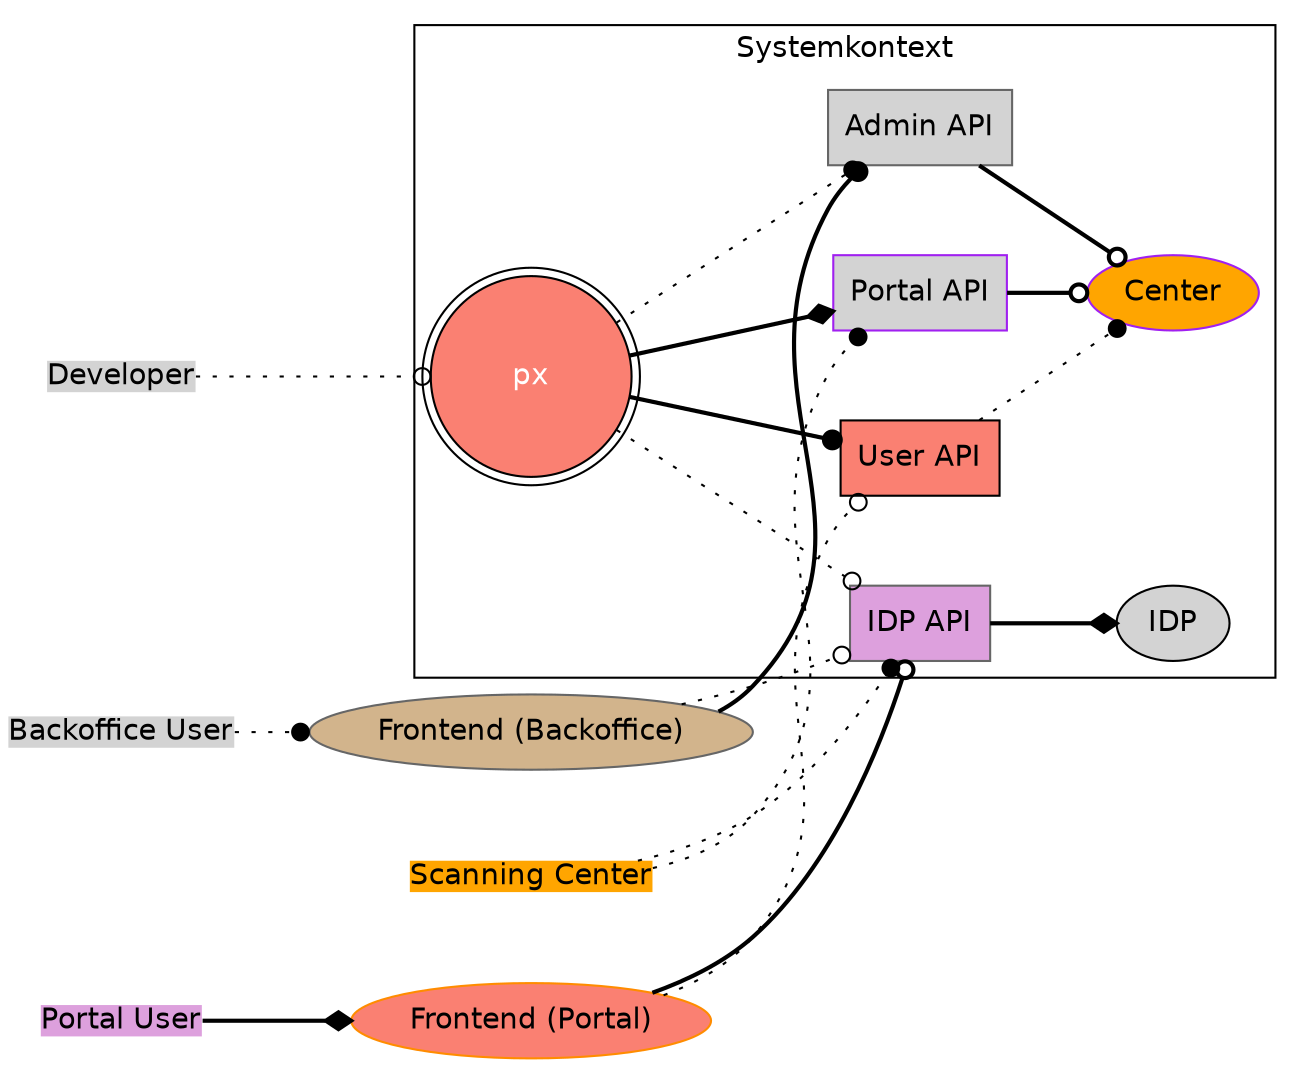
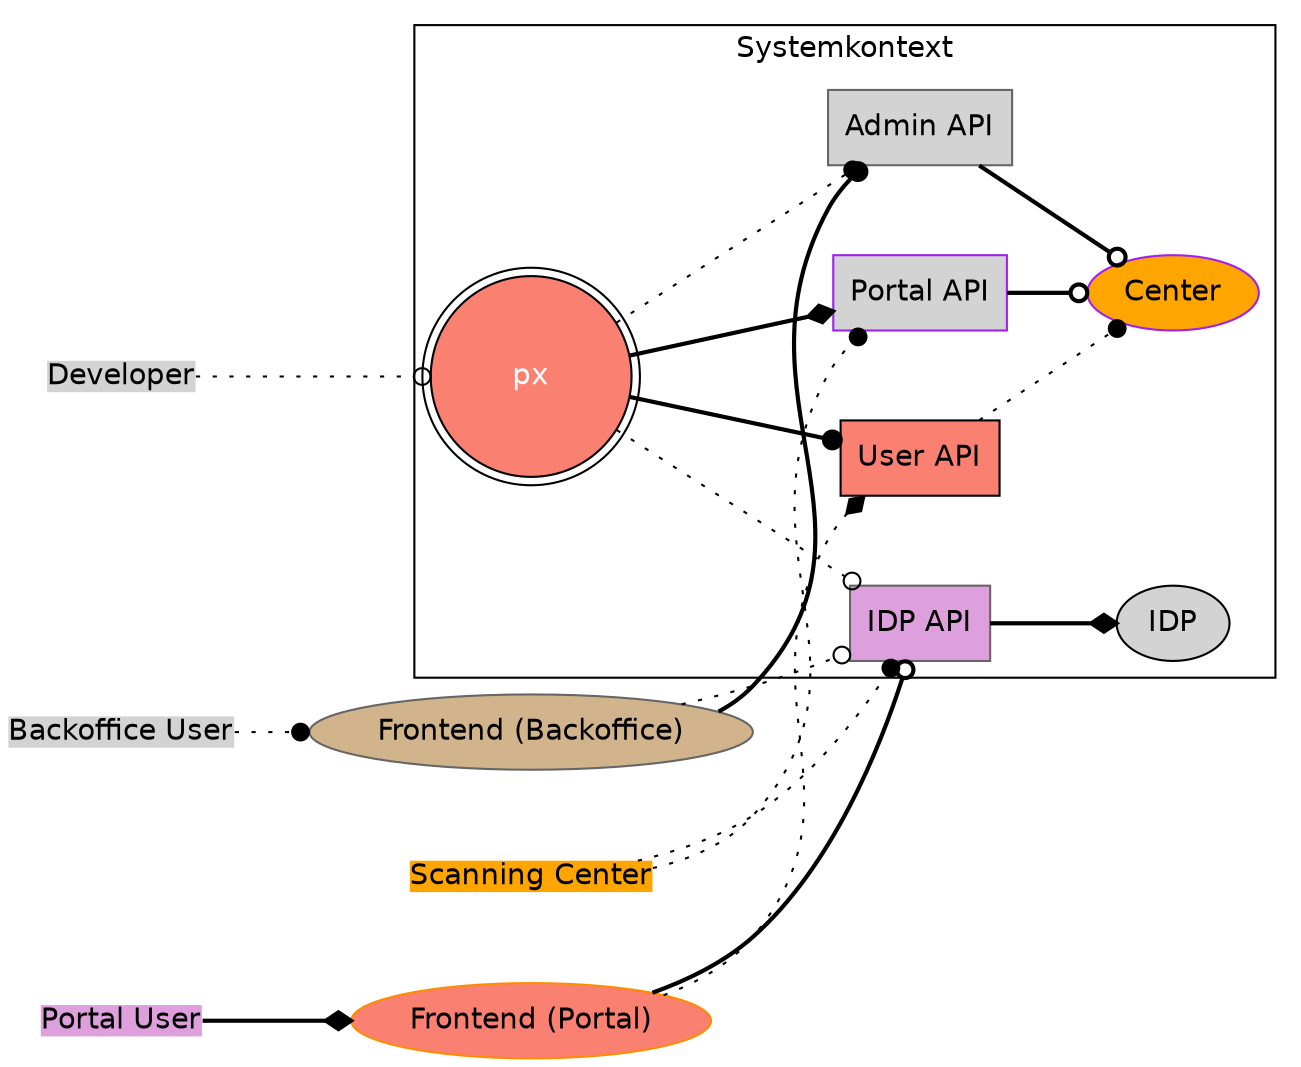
edge "Frontend (Portal)" -> "User API": arrowhead odot -> diamond
